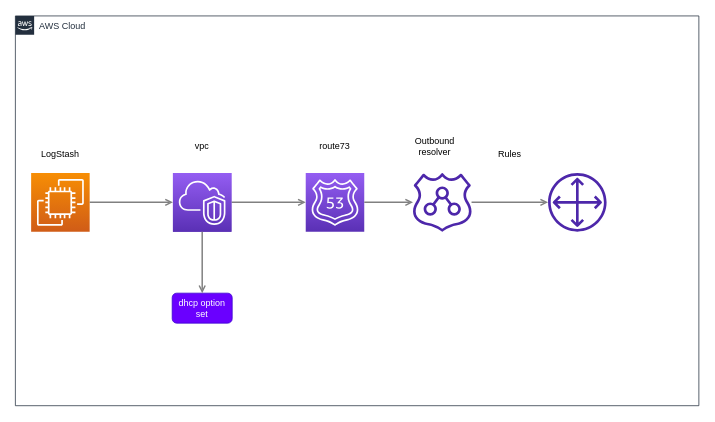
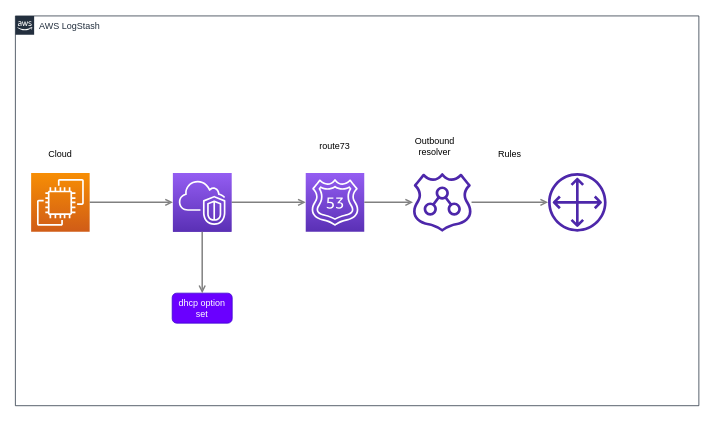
node "AWS Cloud": label "AWS Cloud" -> "AWS LogStash"
node "vpc": removed
node "LogStash": label "LogStash" -> "Cloud"
